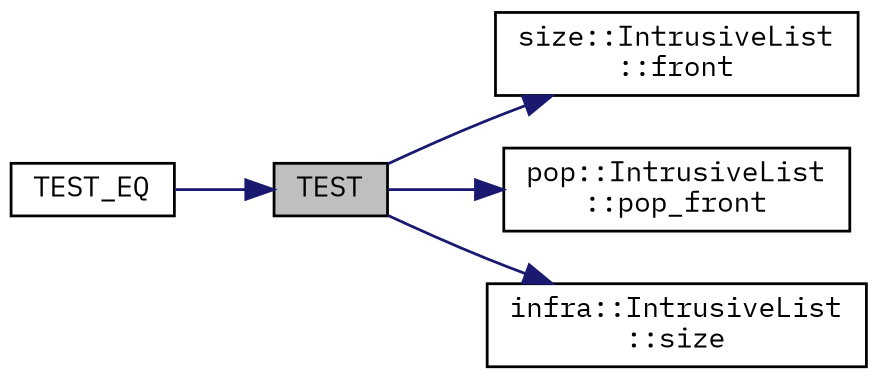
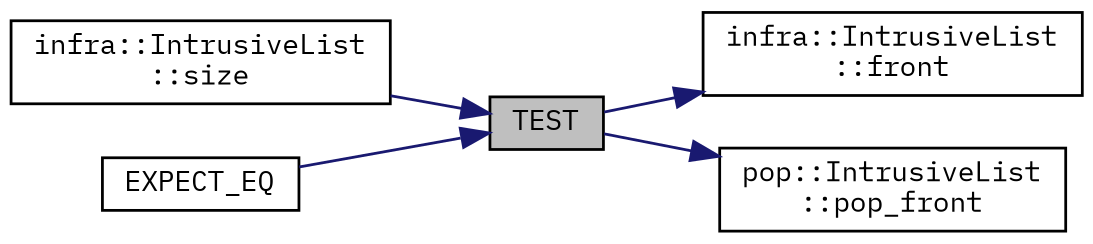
node "size::IntrusiveList ::front": label "size::IntrusiveList ::front" -> "infra::IntrusiveList ::front"
node "TEST_EQ": label "TEST_EQ" -> "EXPECT_EQ"
edge "TEST" -> "infra::IntrusiveList ::size": reversed
